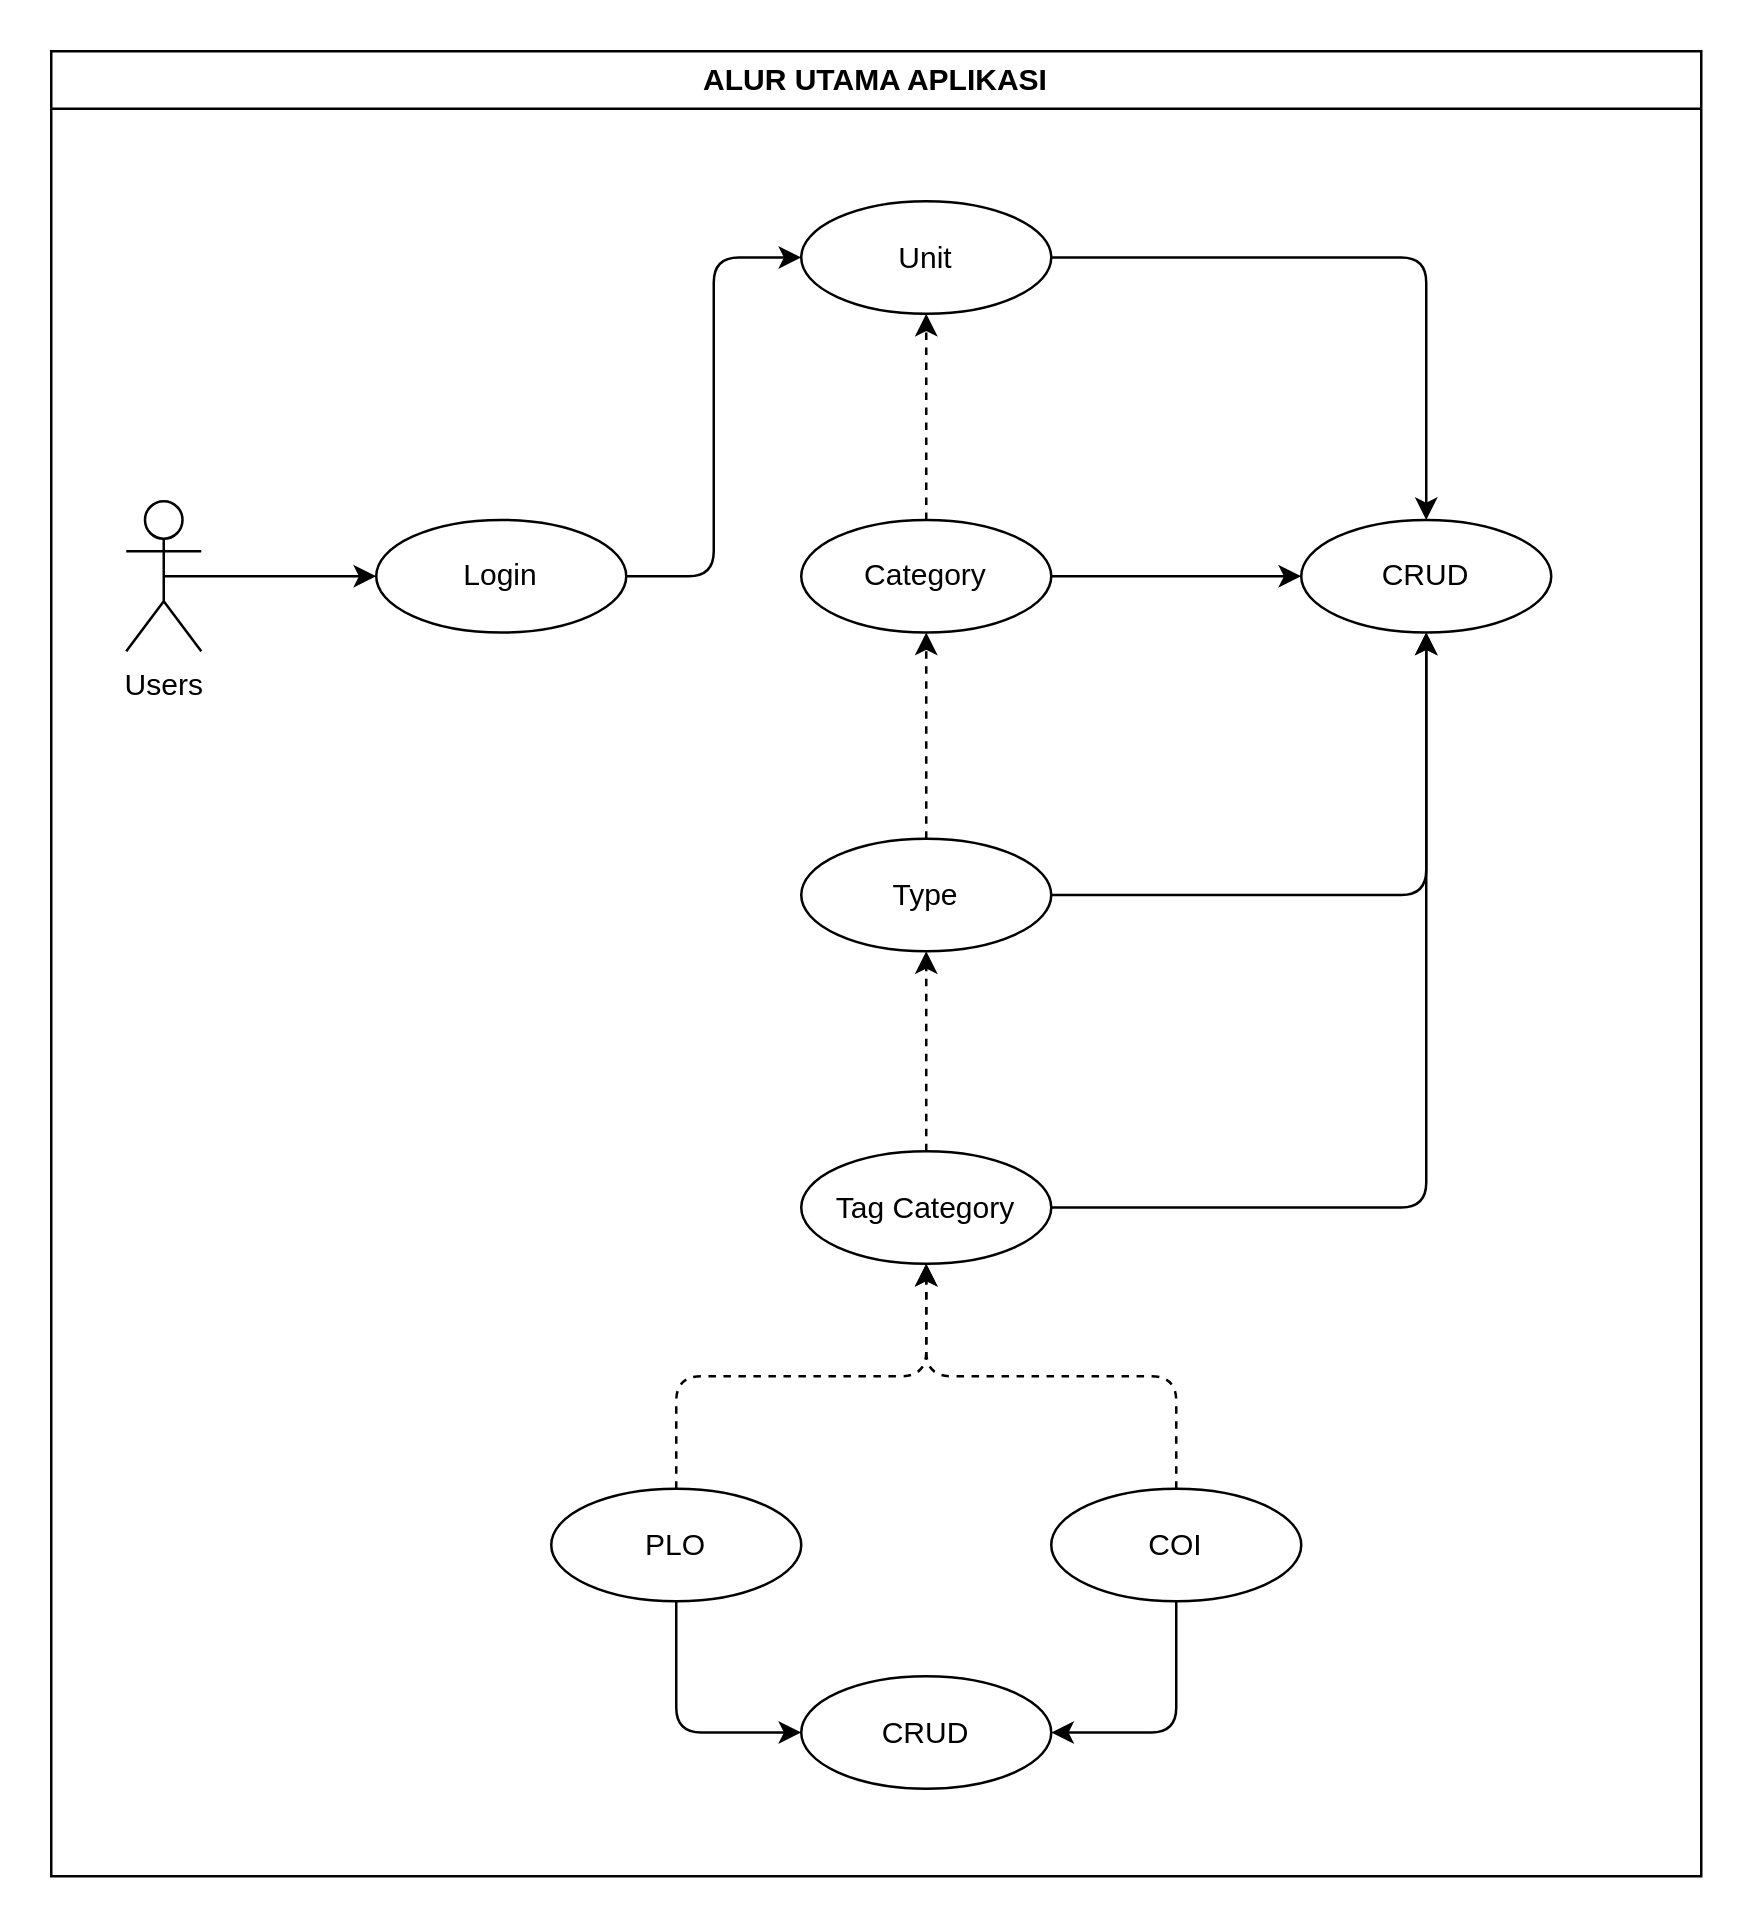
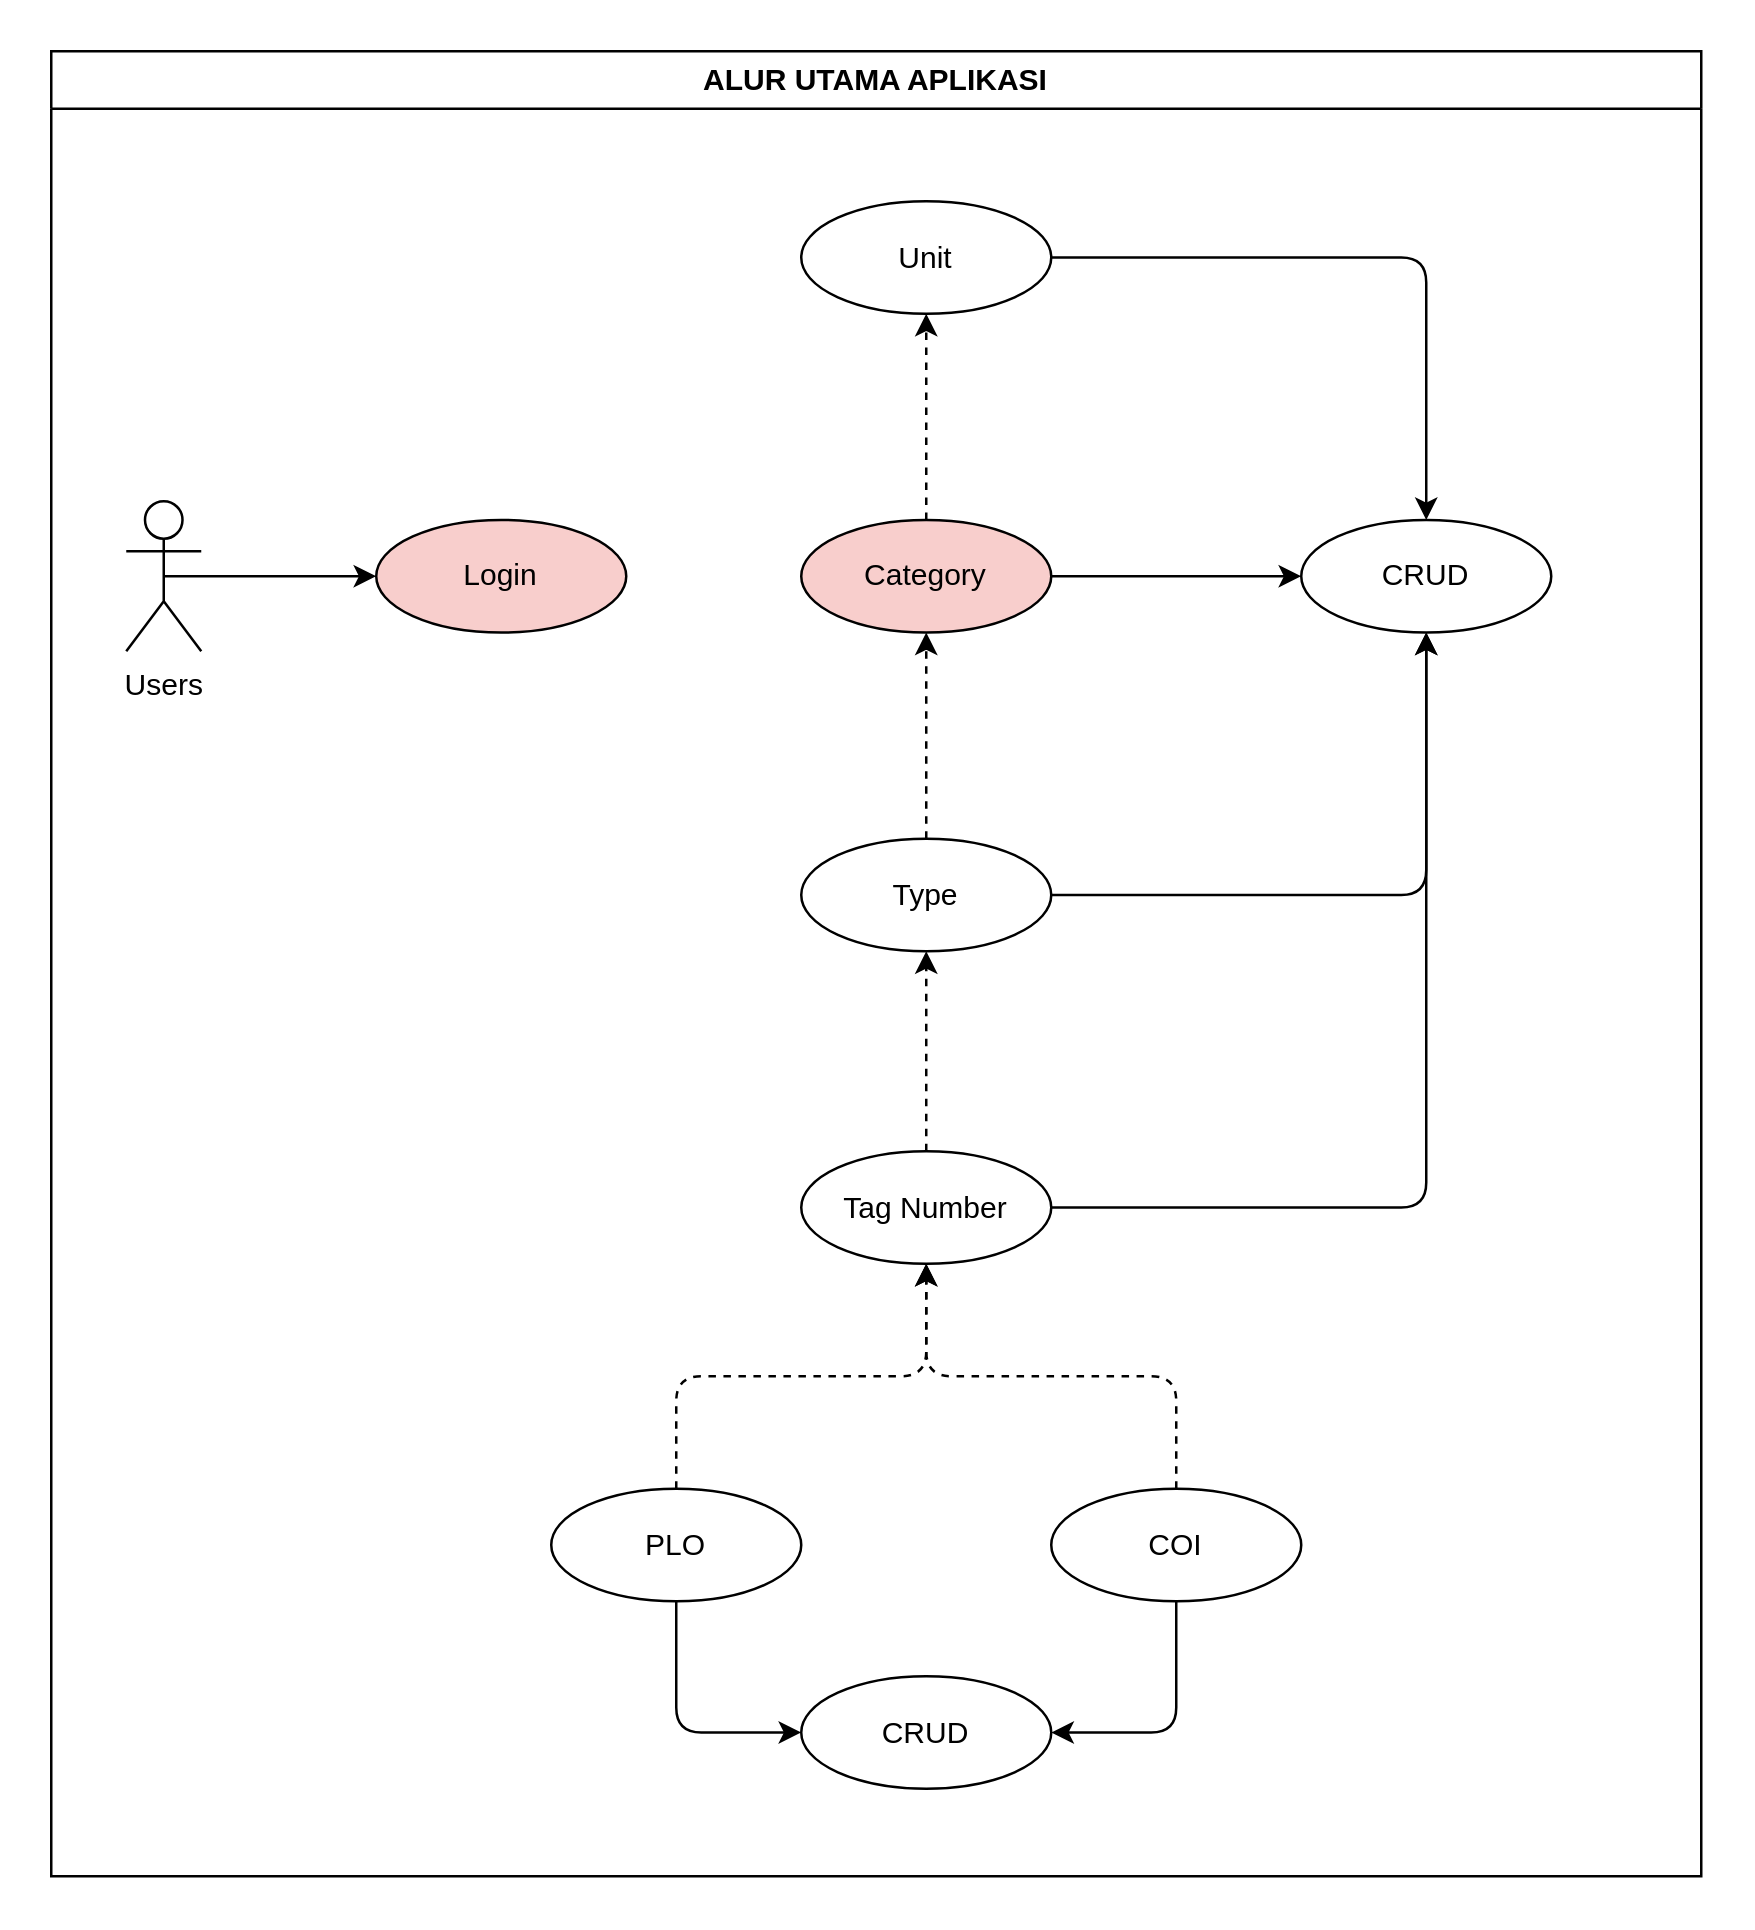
edge "Login" -> "Unit": removed
node "Login": fillcolor #ffffff -> #f8cecc
node "Category": fillcolor #ffffff -> #f8cecc
node "Tag Category": label "Tag Category" -> "Tag Number"
